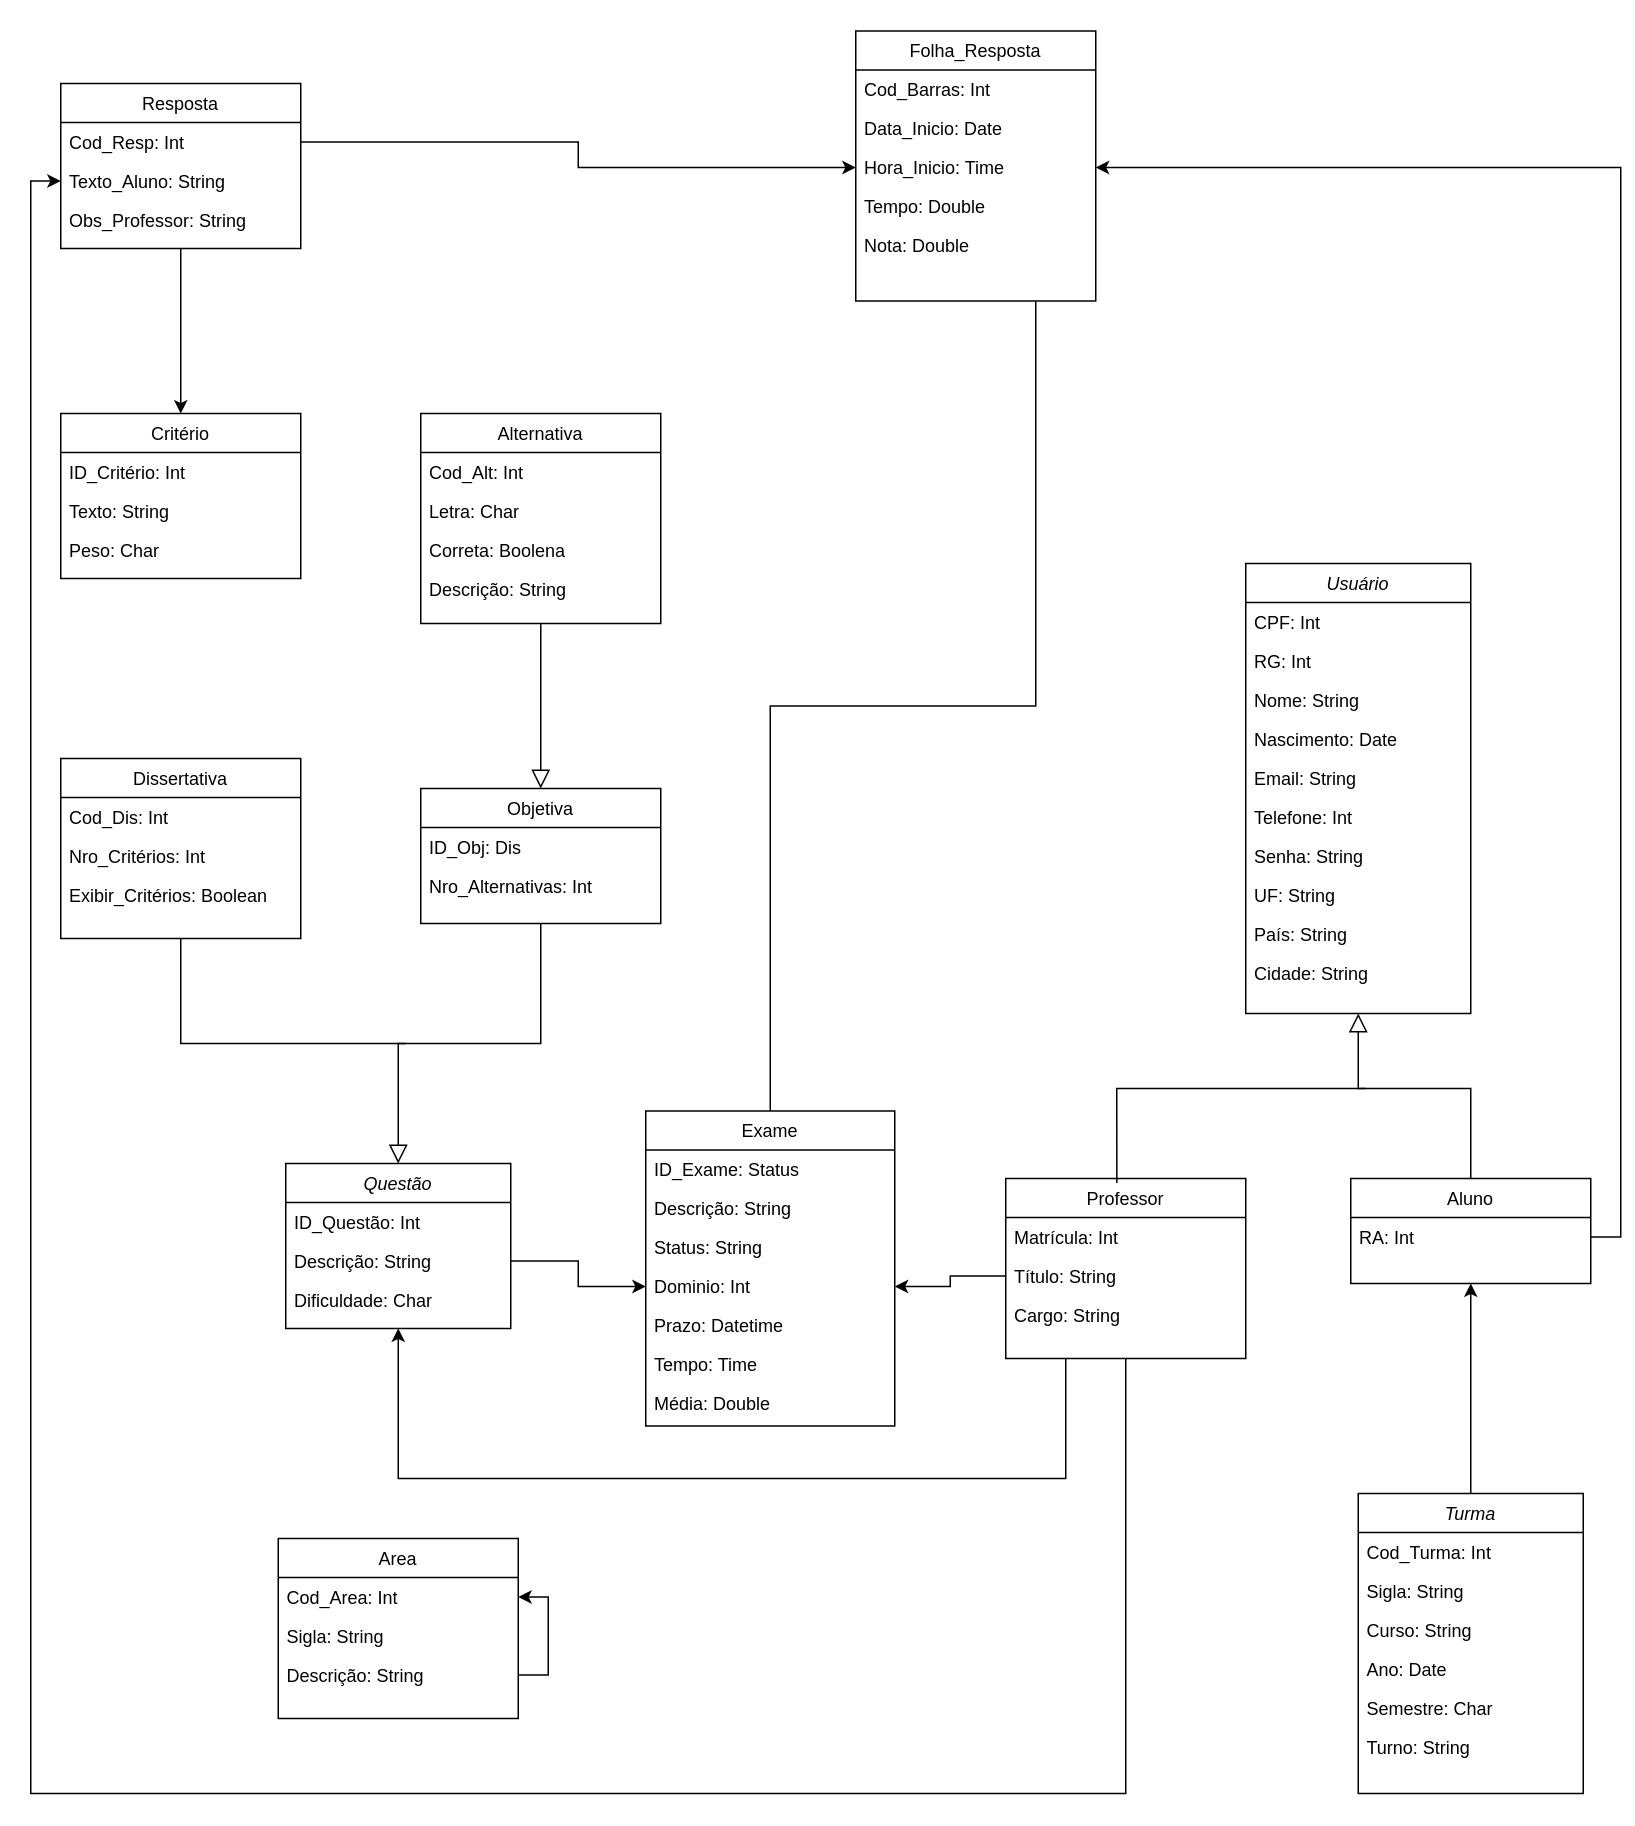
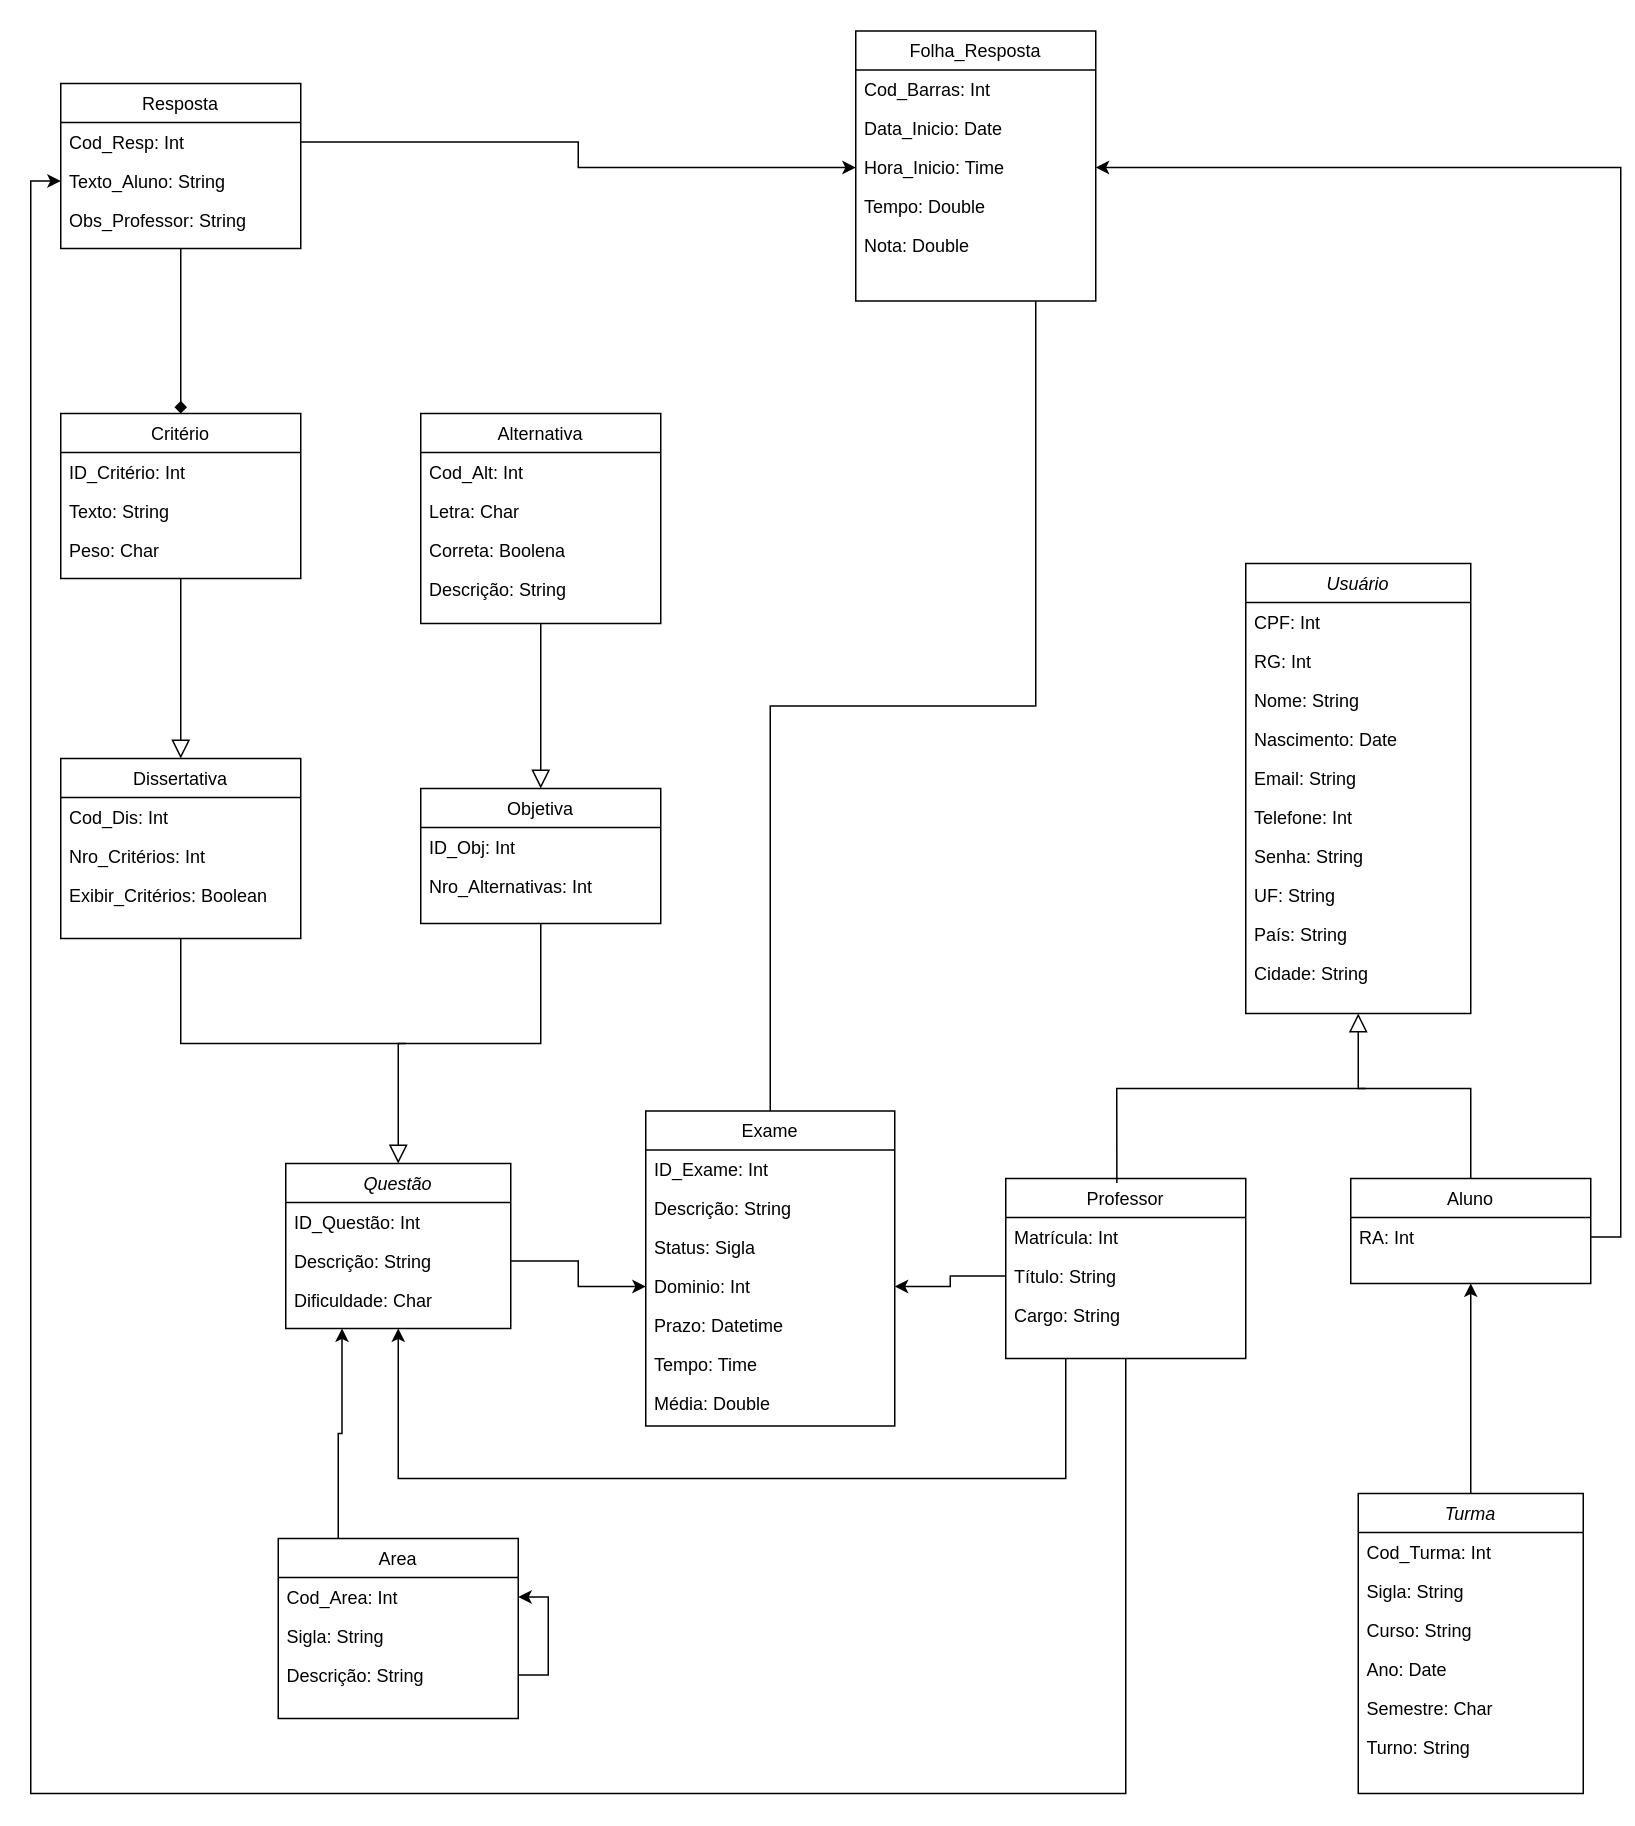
edge "Resposta" -> "Critério": arrowhead classic -> diamond
edge "Critério" -> "Dissertativa": added
node "ID_Obj: Dis": label "ID_Obj: Dis" -> "ID_Obj: Int"
node "ID_Exame: Status": label "ID_Exame: Status" -> "ID_Exame: Int"
node "Status: String": label "Status: String" -> "Status: Sigla"
edge "Area" -> "Questão": added
